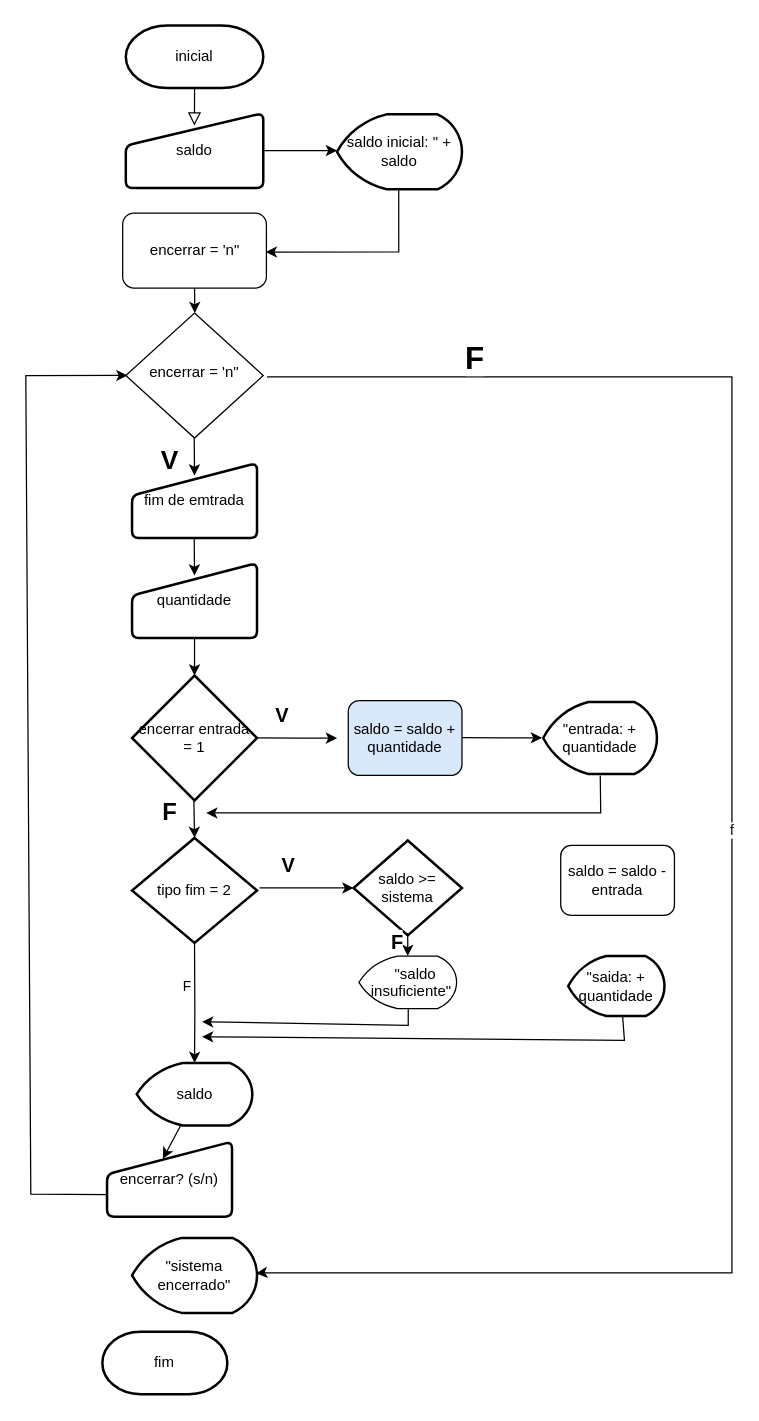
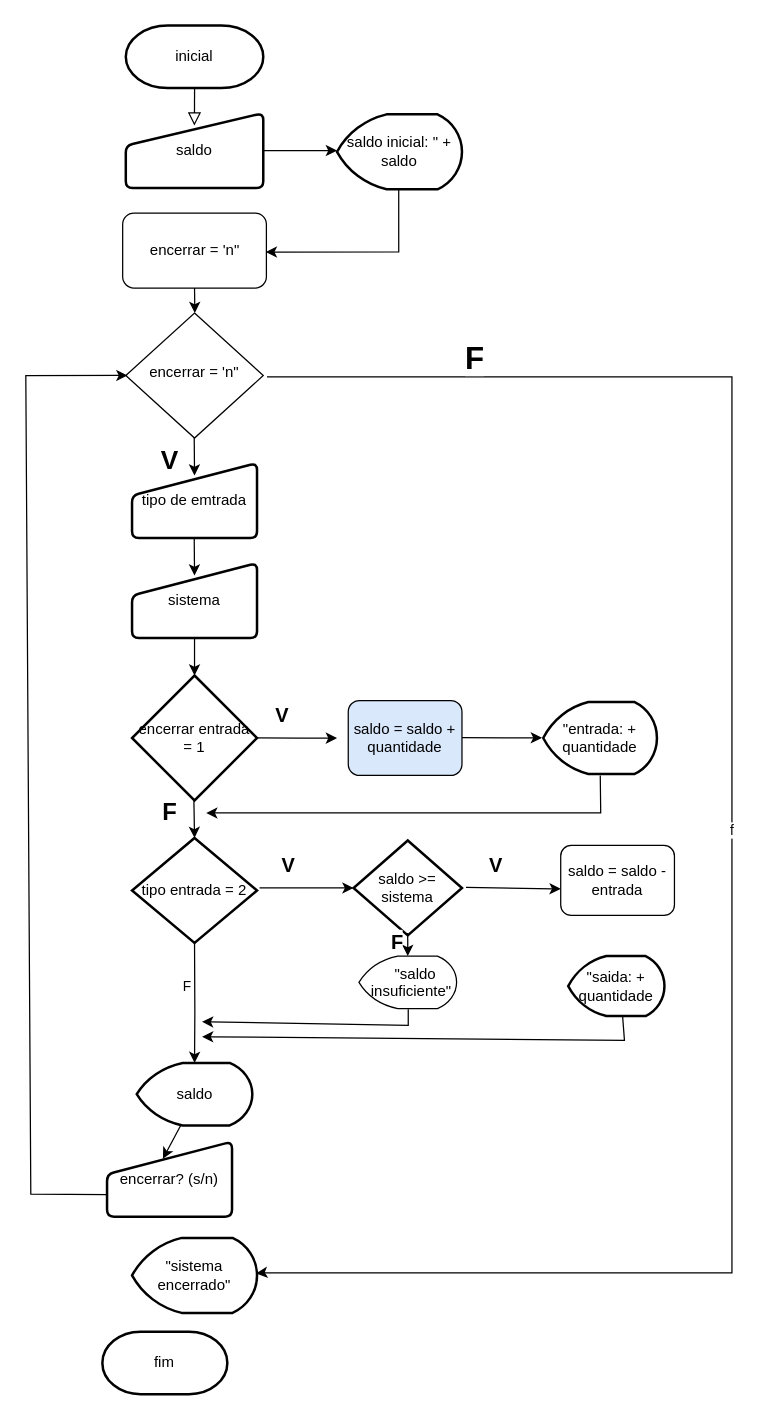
node "fim de emtrada": label "fim de emtrada" -> "tipo de emtrada"
node "quantidade": label "quantidade" -> "sistema"
edge "saldo >= sistema" -> "saldo = saldo - entrada": added, label "V"
node "tipo fim = 2": label "tipo fim = 2" -> "tipo entrada = 2"
